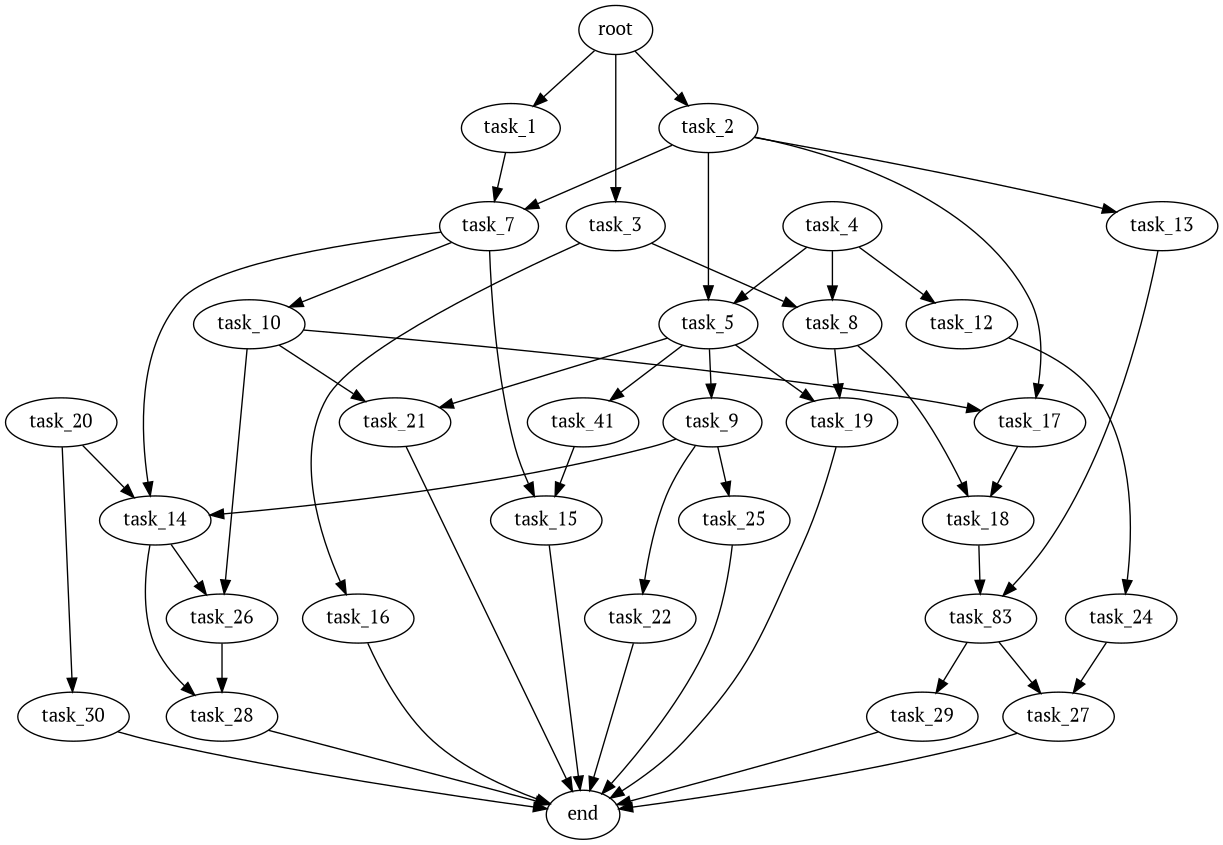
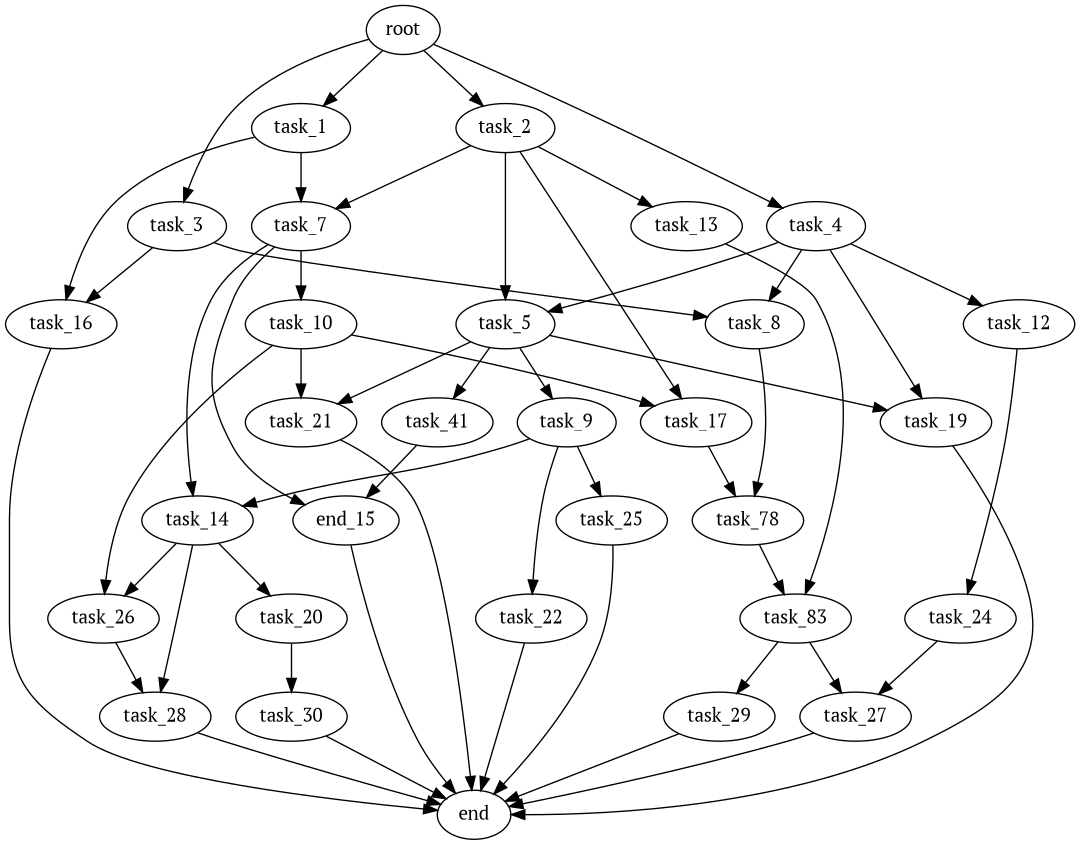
edge "root" -> "task_4": added
edge "task_1" -> "task_16": added
edge "task_8" -> "task_19": now "task_4" -> "task_19"
edge "task_20" -> "task_14": reversed
node "task_15": label "task_15" -> "end_15"
node "task_18": label "task_18" -> "task_78"
